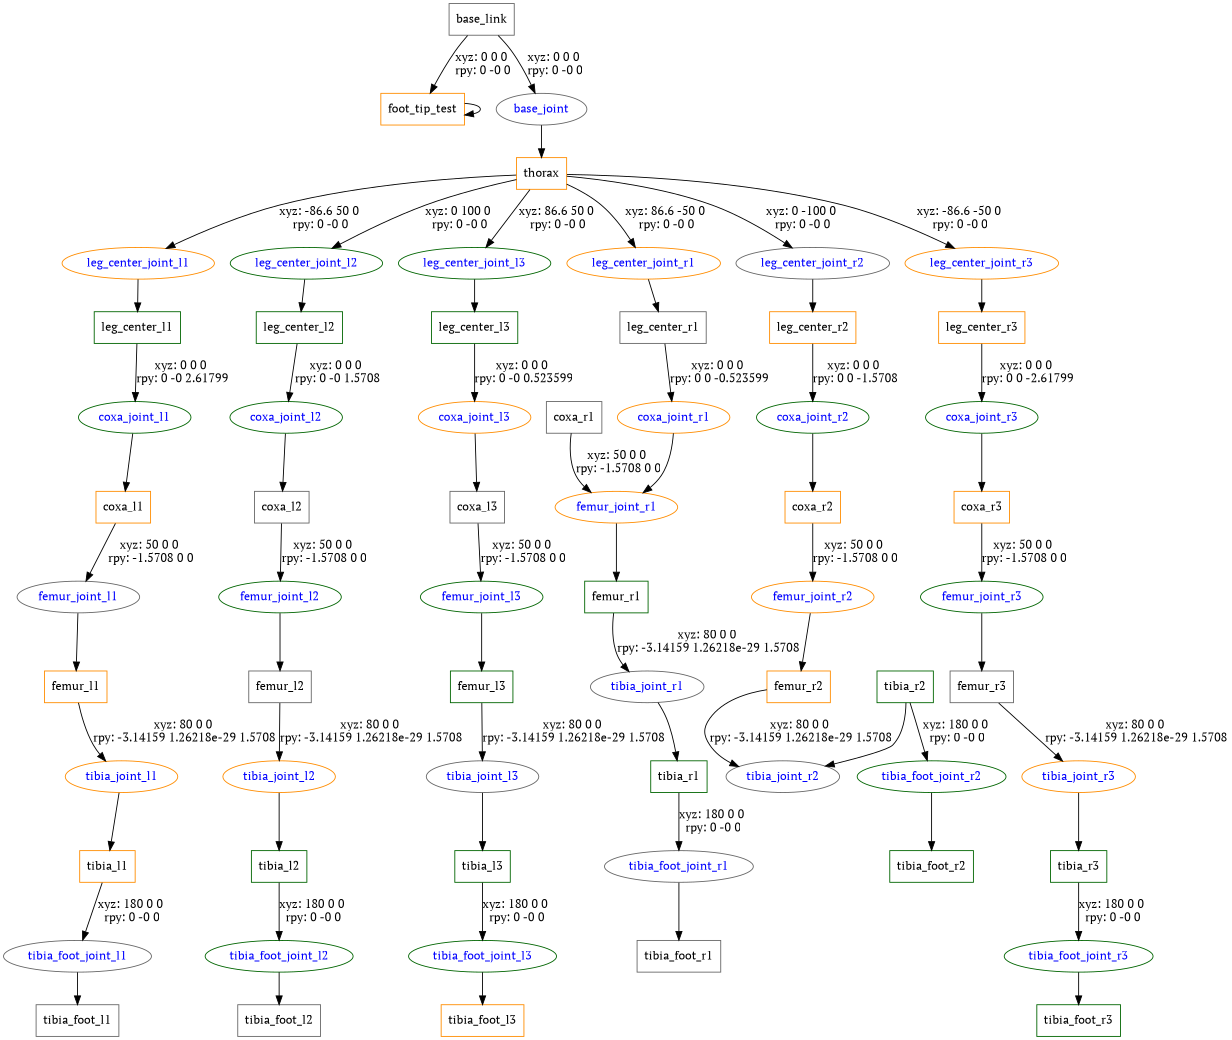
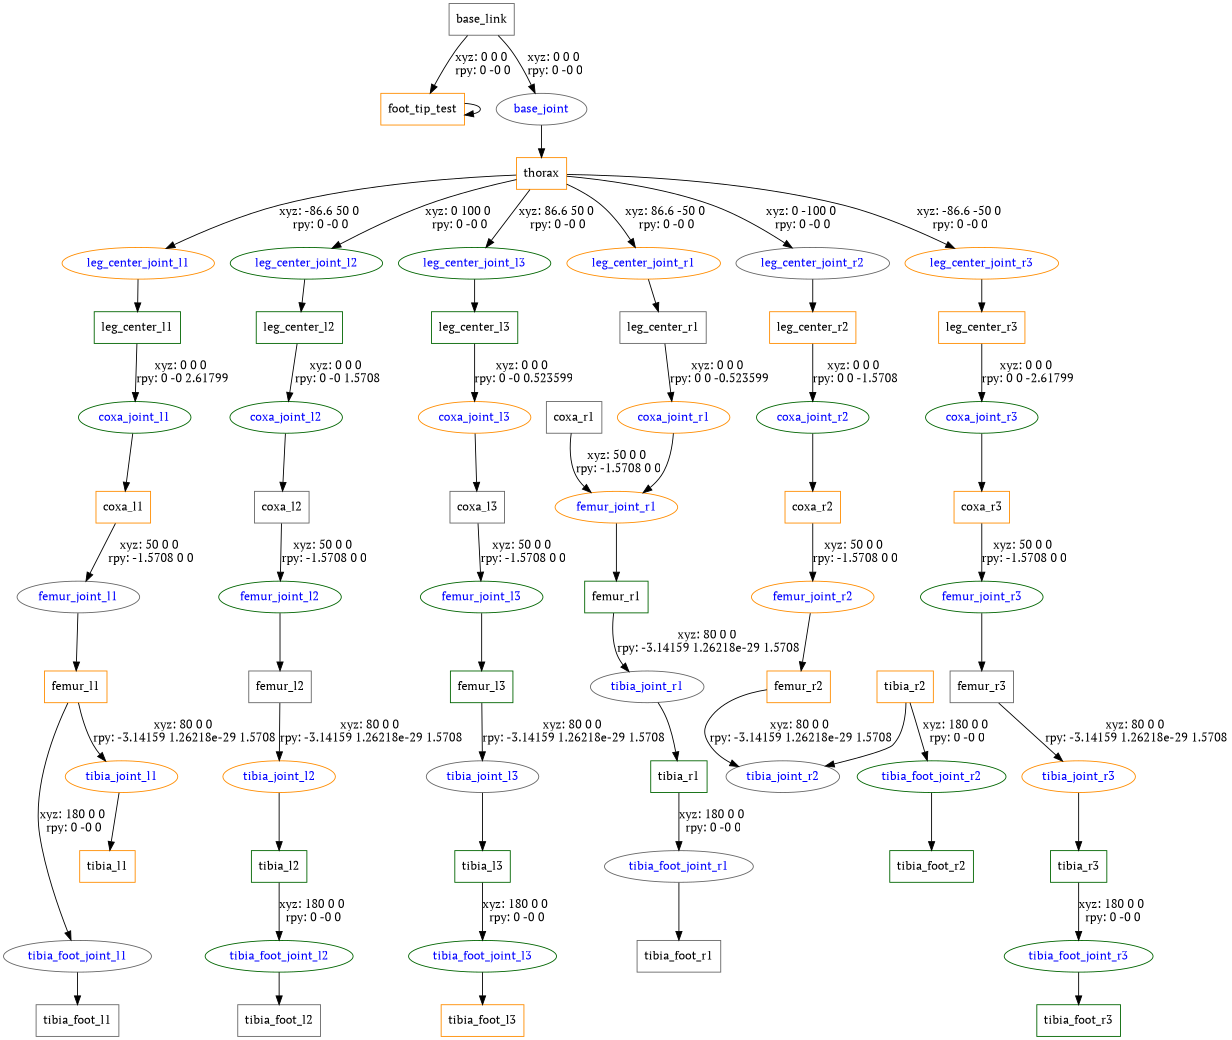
node "tibia_r2": color darkgreen -> darkorange
edge "tibia_l1" -> "tibia_foot_joint_l1": now "femur_l1" -> "tibia_foot_joint_l1"
